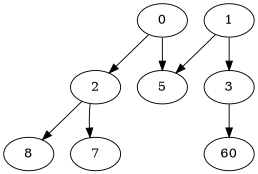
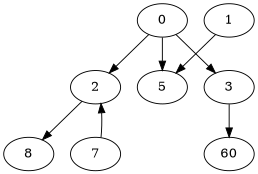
edge "1" -> "3": now "0" -> "3"
edge "2" -> "7": reversed
